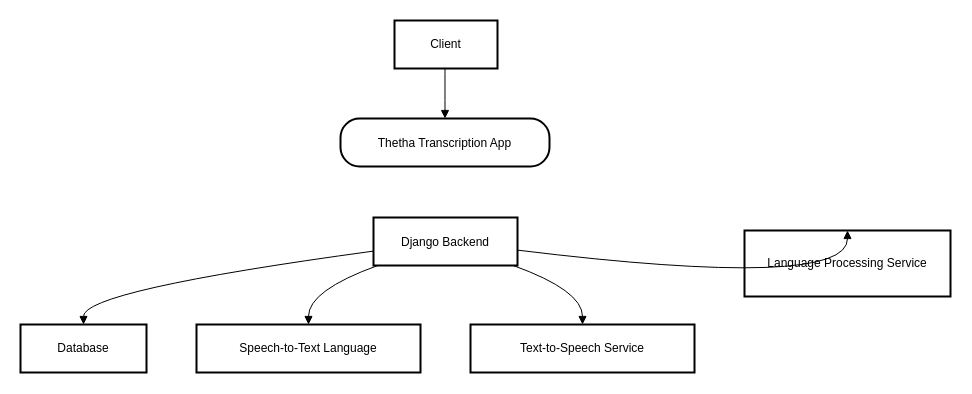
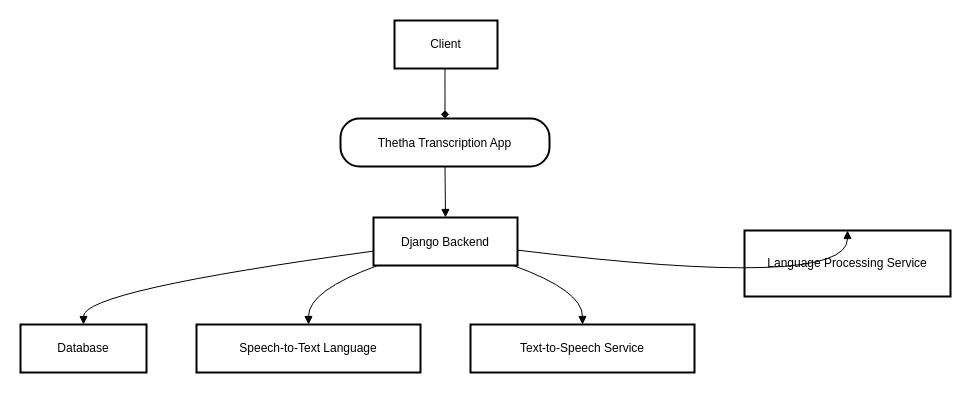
edge "Client" -> "Thetha Transcription App": arrowhead block -> diamond
edge "Thetha Transcription App" -> "Django Backend": added
